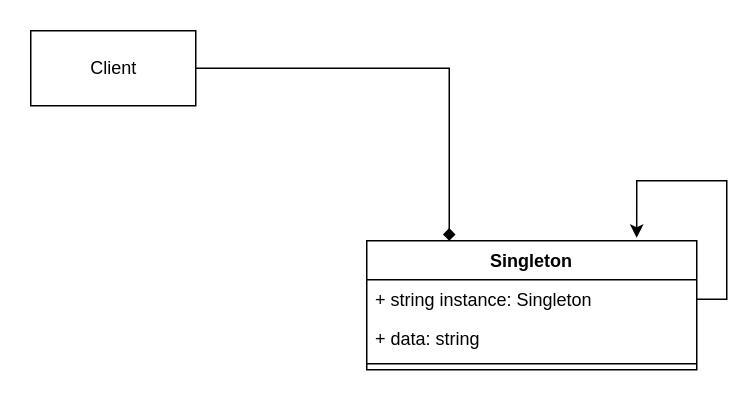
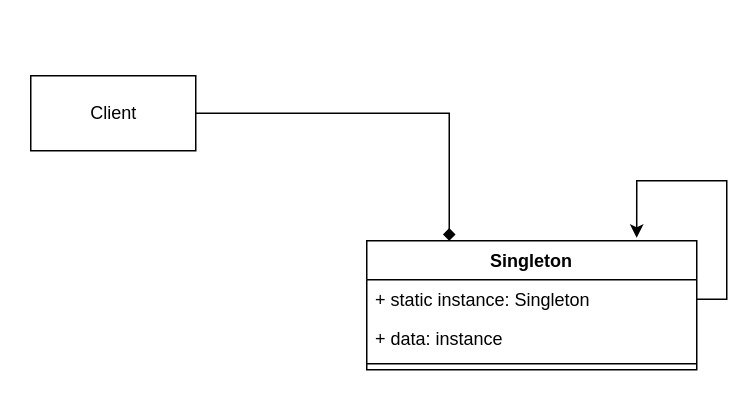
node "Client": moved (113, 68) -> (113, 113)
node "+ string instance: Singleton": label "+ string instance: Singleton" -> "+ static instance: Singleton"
node "+ data: string": label "+ data: string" -> "+ data: instance"
